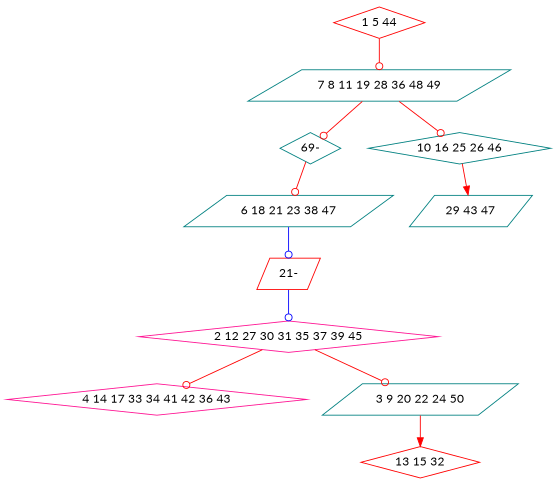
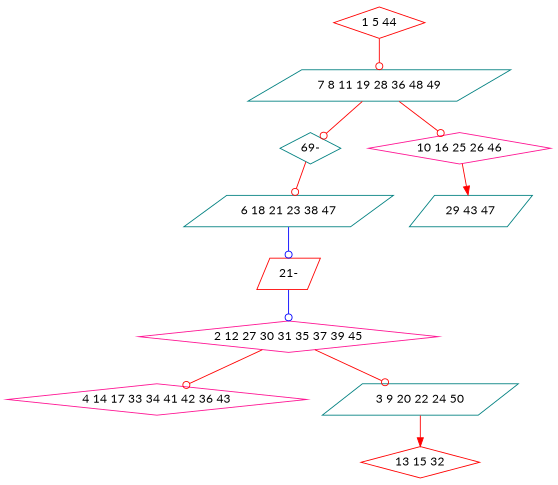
node "10 16 25 26 46": color teal -> deeppink
